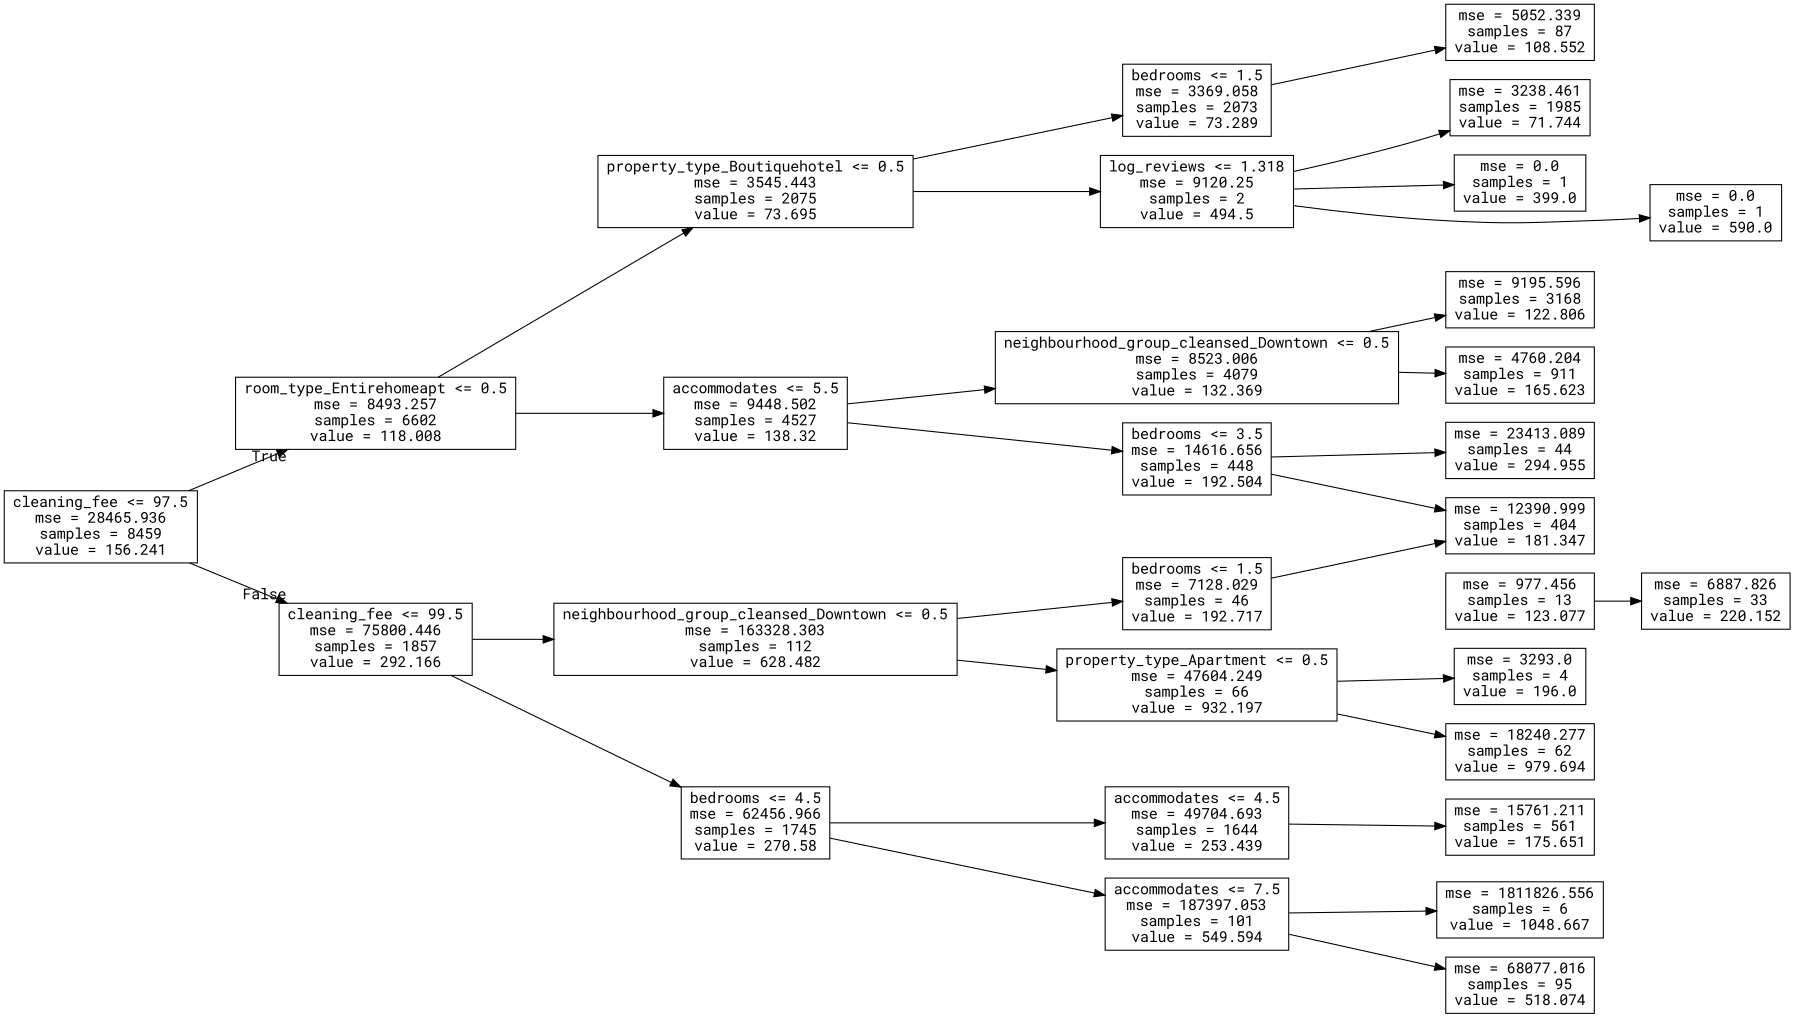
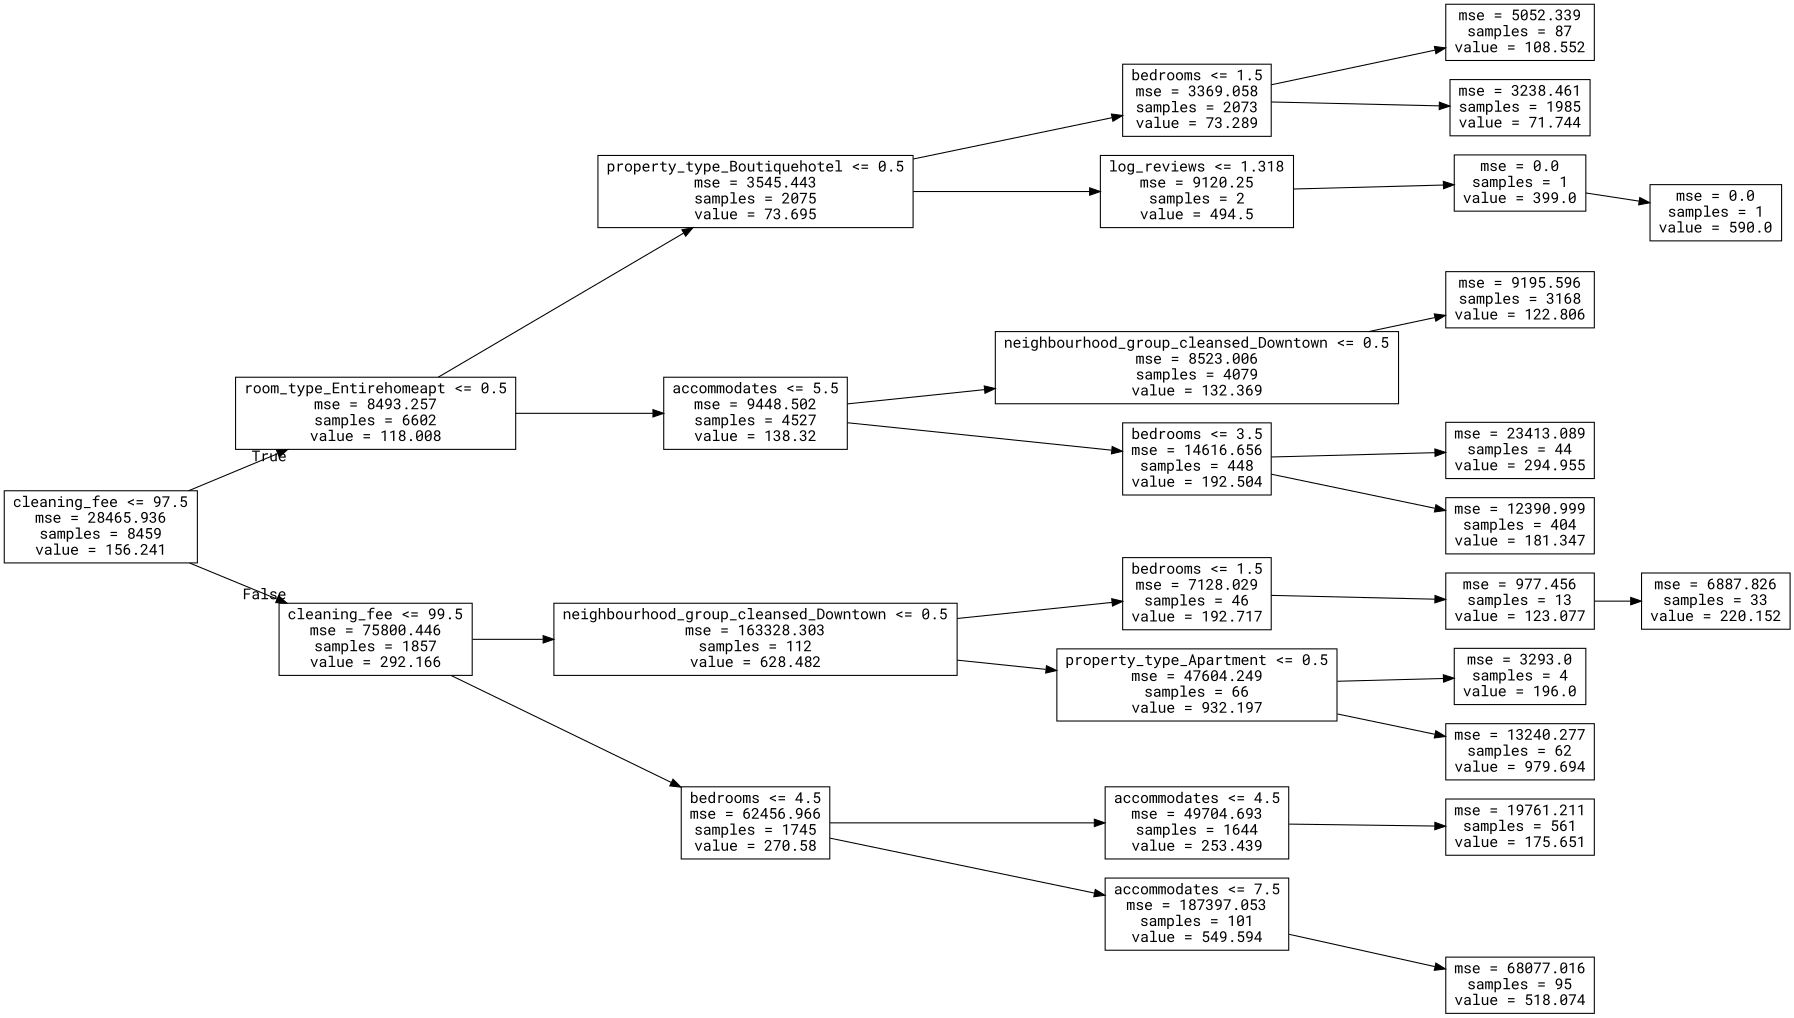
edge "log_reviews <= 1.318 mse = 9120.25 samples = 2 value = 494.5" -> "mse = 3238.461 samples = 1985 value = 71.744": now "bedrooms <= 1.5 mse = 3369.058 samples = 2073 value = 73.289" -> "mse = 3238.461 samples = 1985 value = 71.744"
edge "log_reviews <= 1.318 mse = 9120.25 samples = 2 value = 494.5" -> "mse = 0.0 samples = 1 value = 590.0": now "mse = 0.0 samples = 1 value = 399.0" -> "mse = 0.0 samples = 1 value = 590.0"
node "mse = 4760.204 samples = 911 value = 165.623": removed
edge "bedrooms <= 1.5 mse = 7128.029 samples = 46 value = 192.717" -> "mse = 12390.999 samples = 404 value = 181.347": now "bedrooms <= 1.5 mse = 7128.029 samples = 46 value = 192.717" -> "mse = 977.456 samples = 13 value = 123.077"
node "mse = 18240.277 samples = 62 value = 979.694": label "mse = 18240.277 samples = 62 value = 979.694" -> "mse = 13240.277 samples = 62 value = 979.694"
node "mse = 15761.211 samples = 561 value = 175.651": label "mse = 15761.211 samples = 561 value = 175.651" -> "mse = 19761.211 samples = 561 value = 175.651"
node "mse = 1811826.556 samples = 6 value = 1048.667": removed
